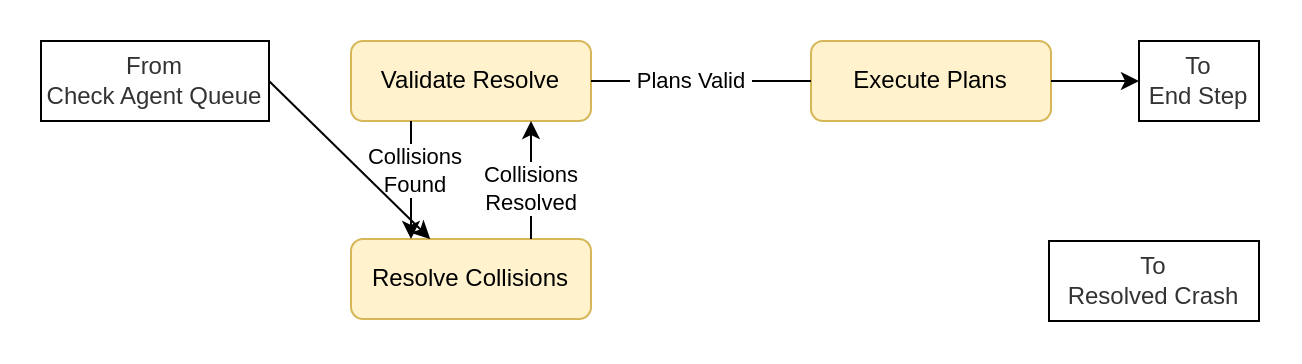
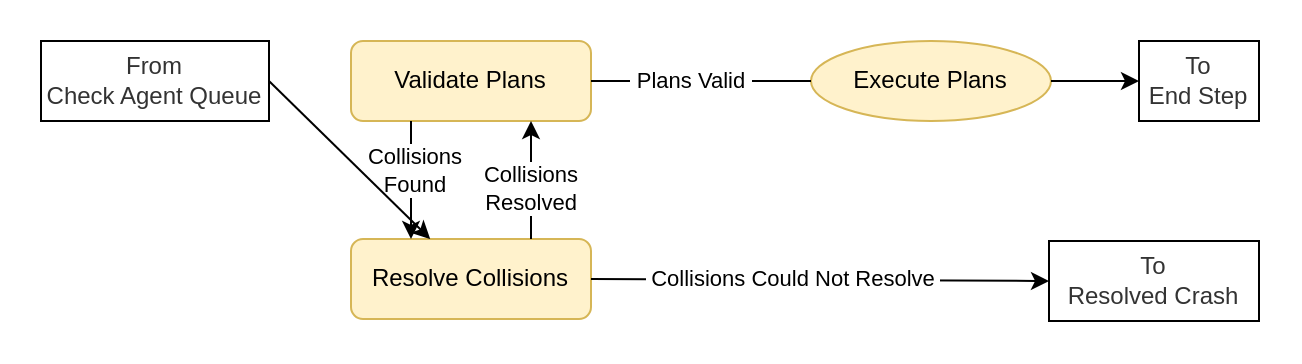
node "Validate Resolve": label "Validate Resolve" -> "Validate Plans"
node "Execute Plans": shape rounded rectangle -> ellipse
edge "Resolve Collisions" -> "To Resolved Crash": added, label "Collisions Could Not Resolve"
